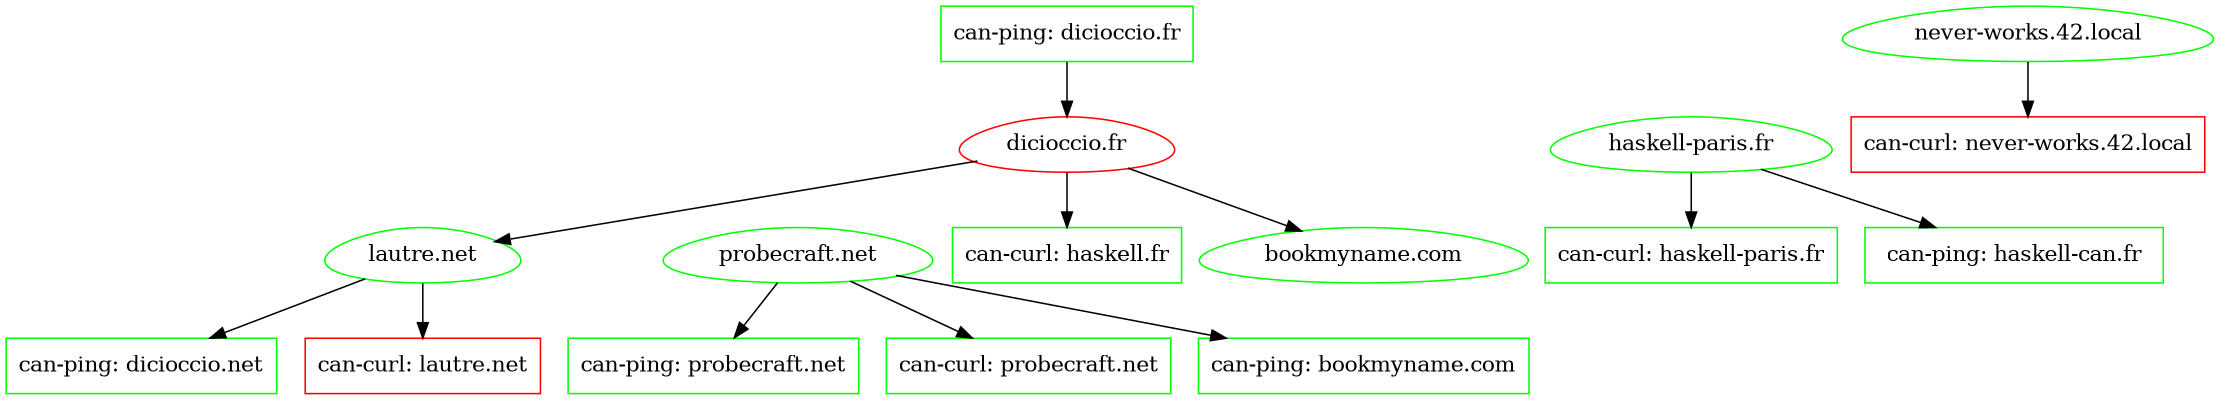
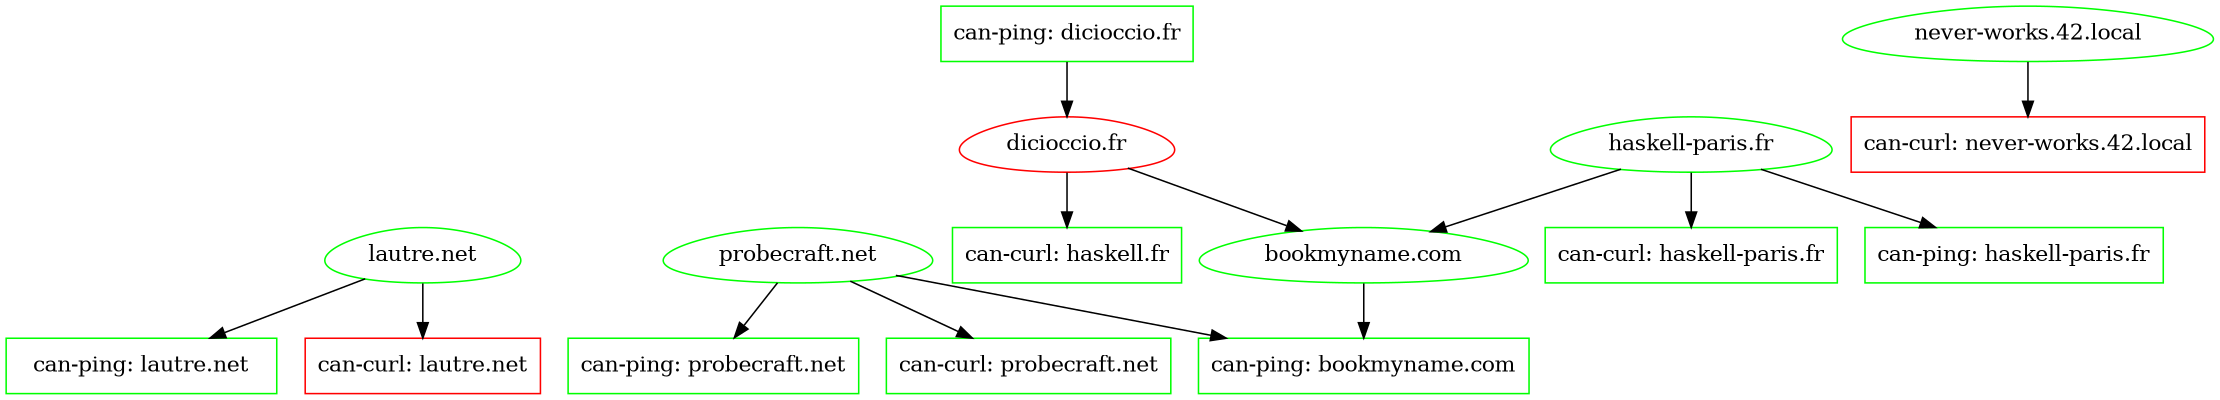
edge "haskell-paris.fr" -> "bookmyname.com": added
edge "dicioccio.fr" -> "lautre.net": removed
node "can-ping: haskell-can.fr": label "can-ping: haskell-can.fr" -> "can-ping: haskell-paris.fr"
edge "bookmyname.com" -> "can-ping: bookmyname.com": added
node "can-ping: dicioccio.net": label "can-ping: dicioccio.net" -> "can-ping: lautre.net"
